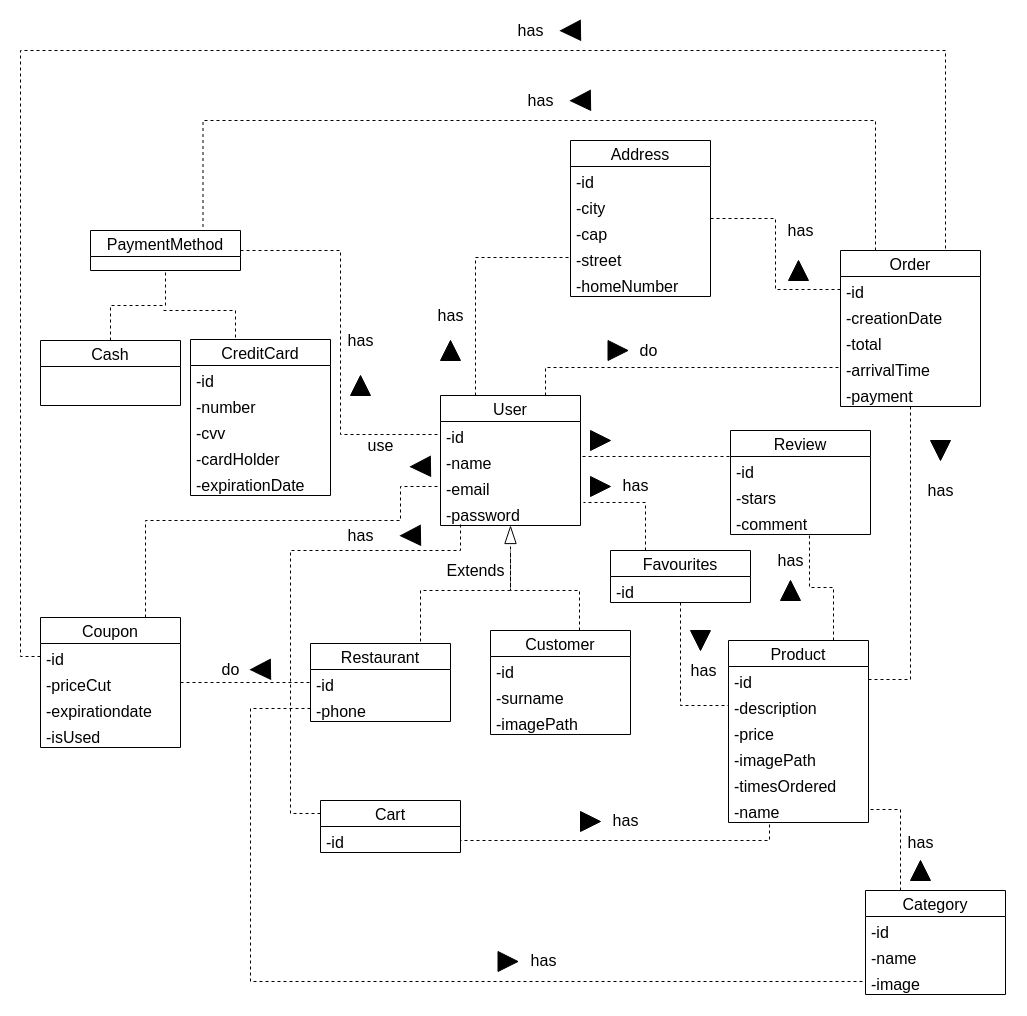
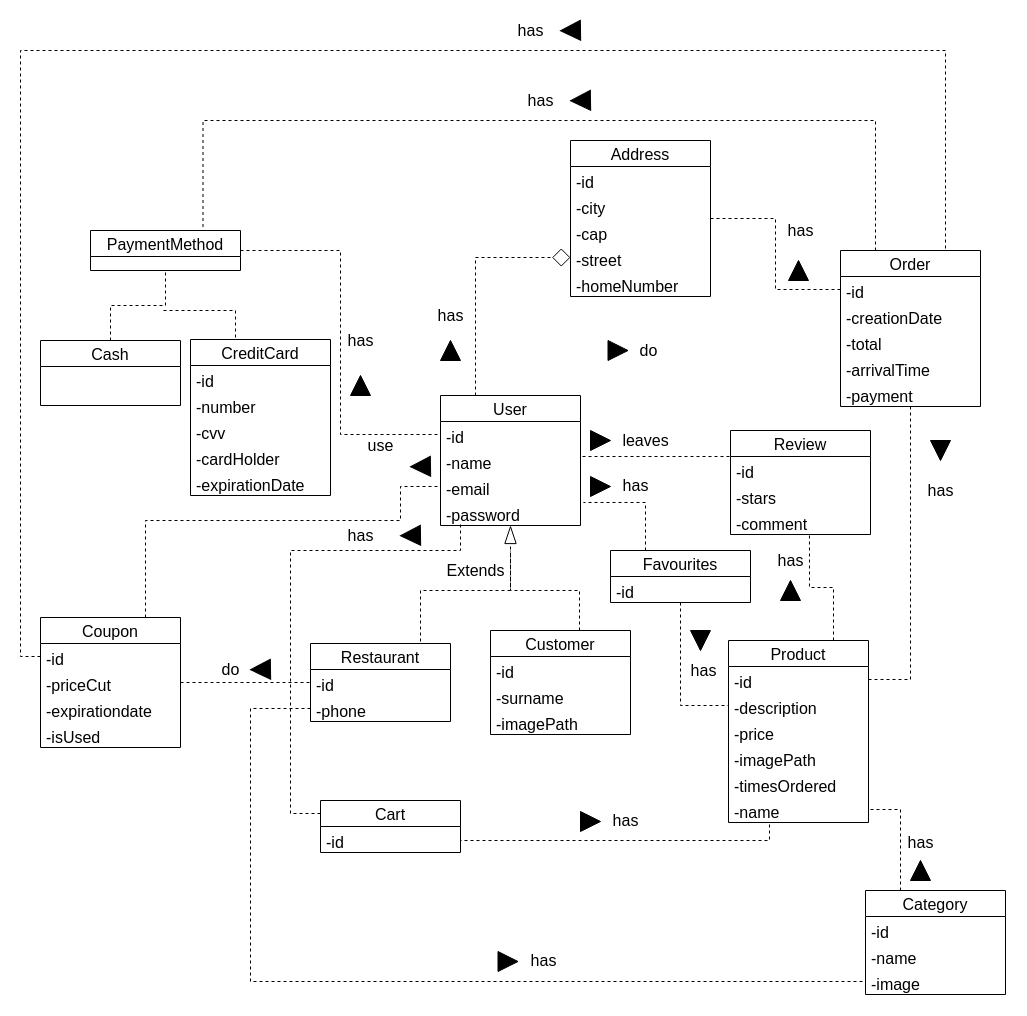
edge "-street" -- "User": arrowhead none -> diamond
edge "-arrivalTime" -- "User": removed
node "leaves": added
